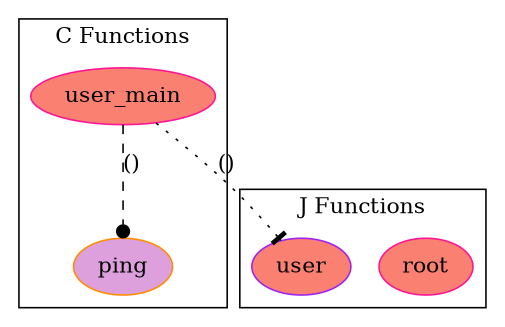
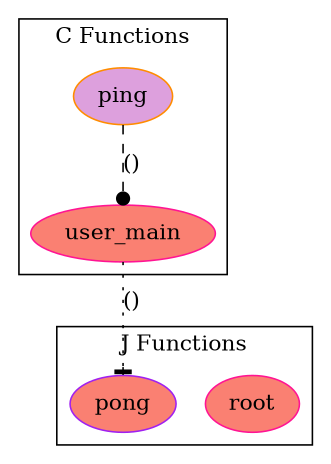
edge "user_main" -> "ping": reversed
node "user": label "user" -> "pong"
